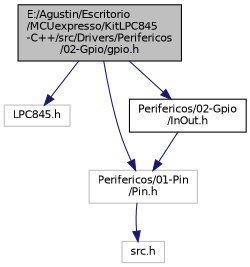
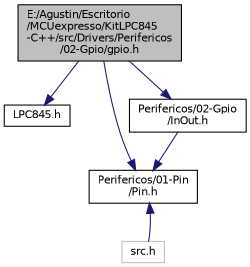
node "LPC845.h": color grey75 -> black
node "Perifericos/01-Pin /Pin.h": color grey75 -> black
edge "Perifericos/01-Pin /Pin.h" -> "src.h": reversed
